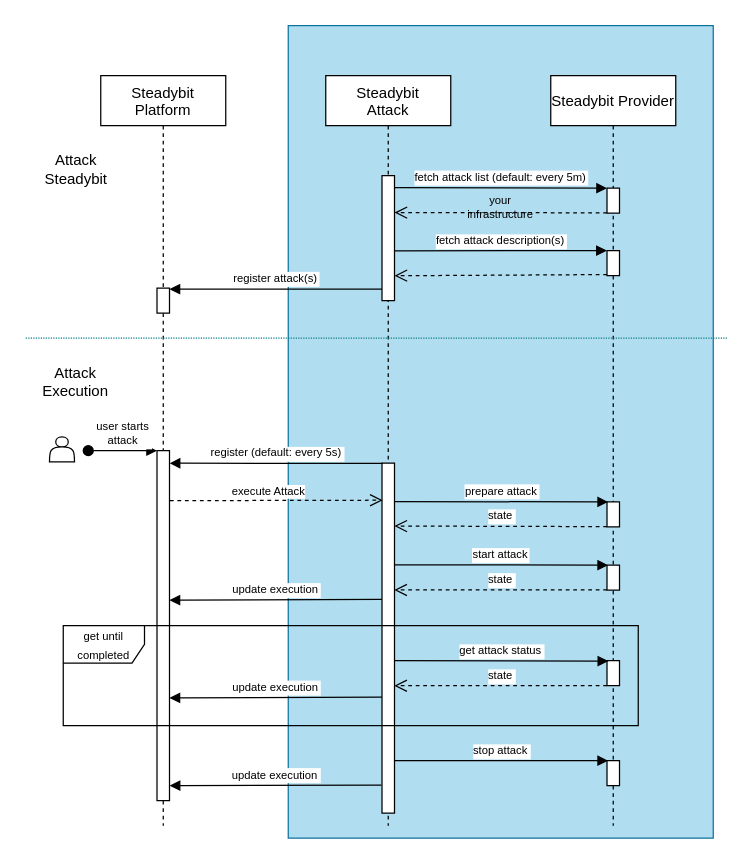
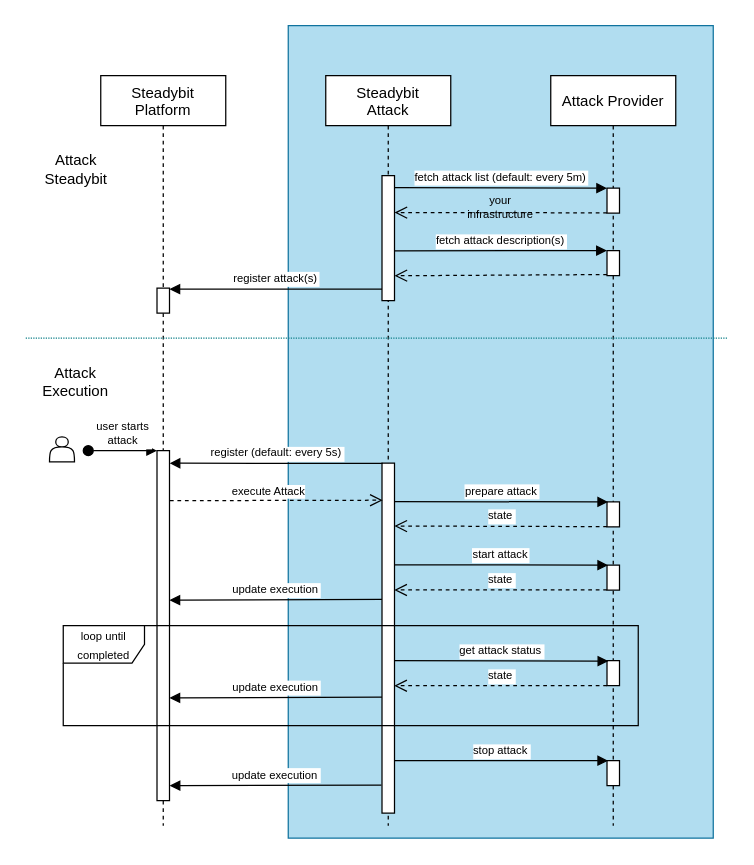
node "Steadybit Provider": label "Steadybit Provider" -> "Attack Provider"
node "get until completed": label "get until completed" -> "loop until completed"
